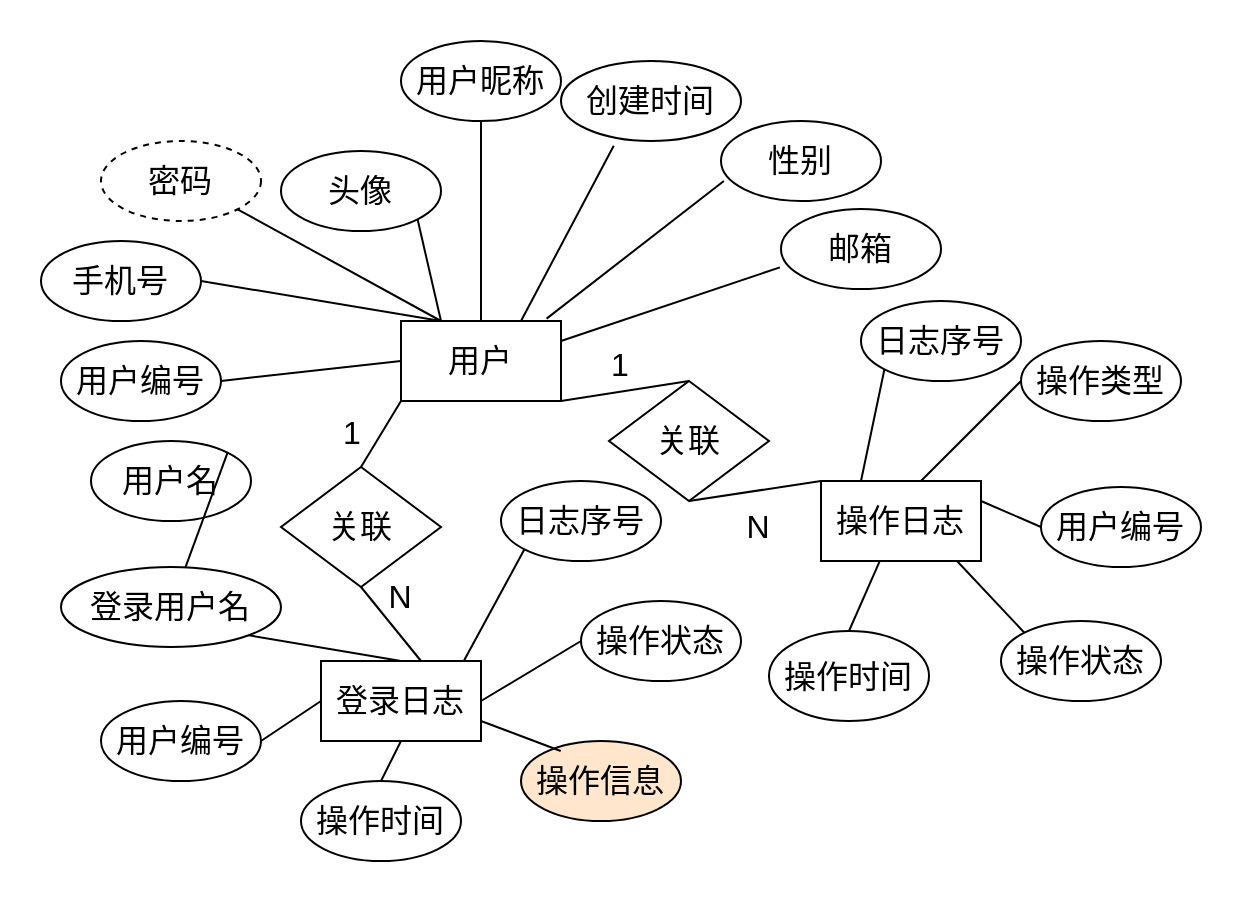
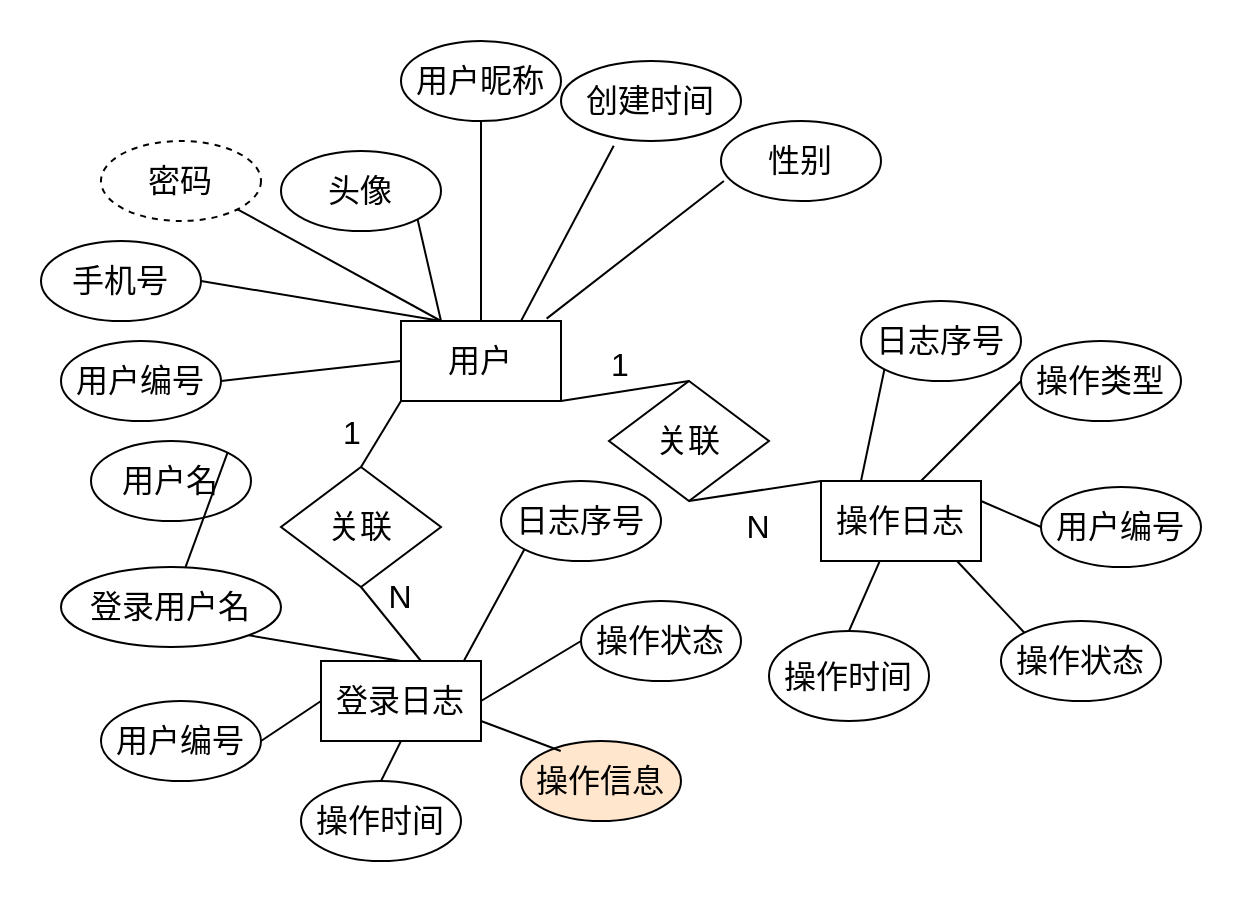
node "邮箱": removed
edge "邮箱" -- "用户": removed
